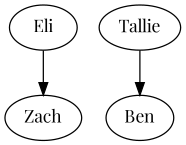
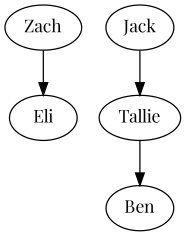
node "Jack": added
edge "Eli" -> "Zach": reversed
